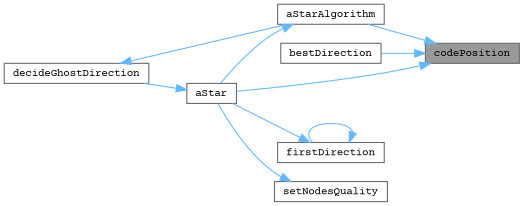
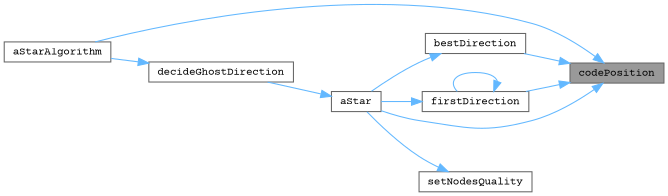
edge "aStar" -> "aStarAlgorithm": now "aStar" -> "bestDirection"
edge "firstDirection" -> "codePosition": added
